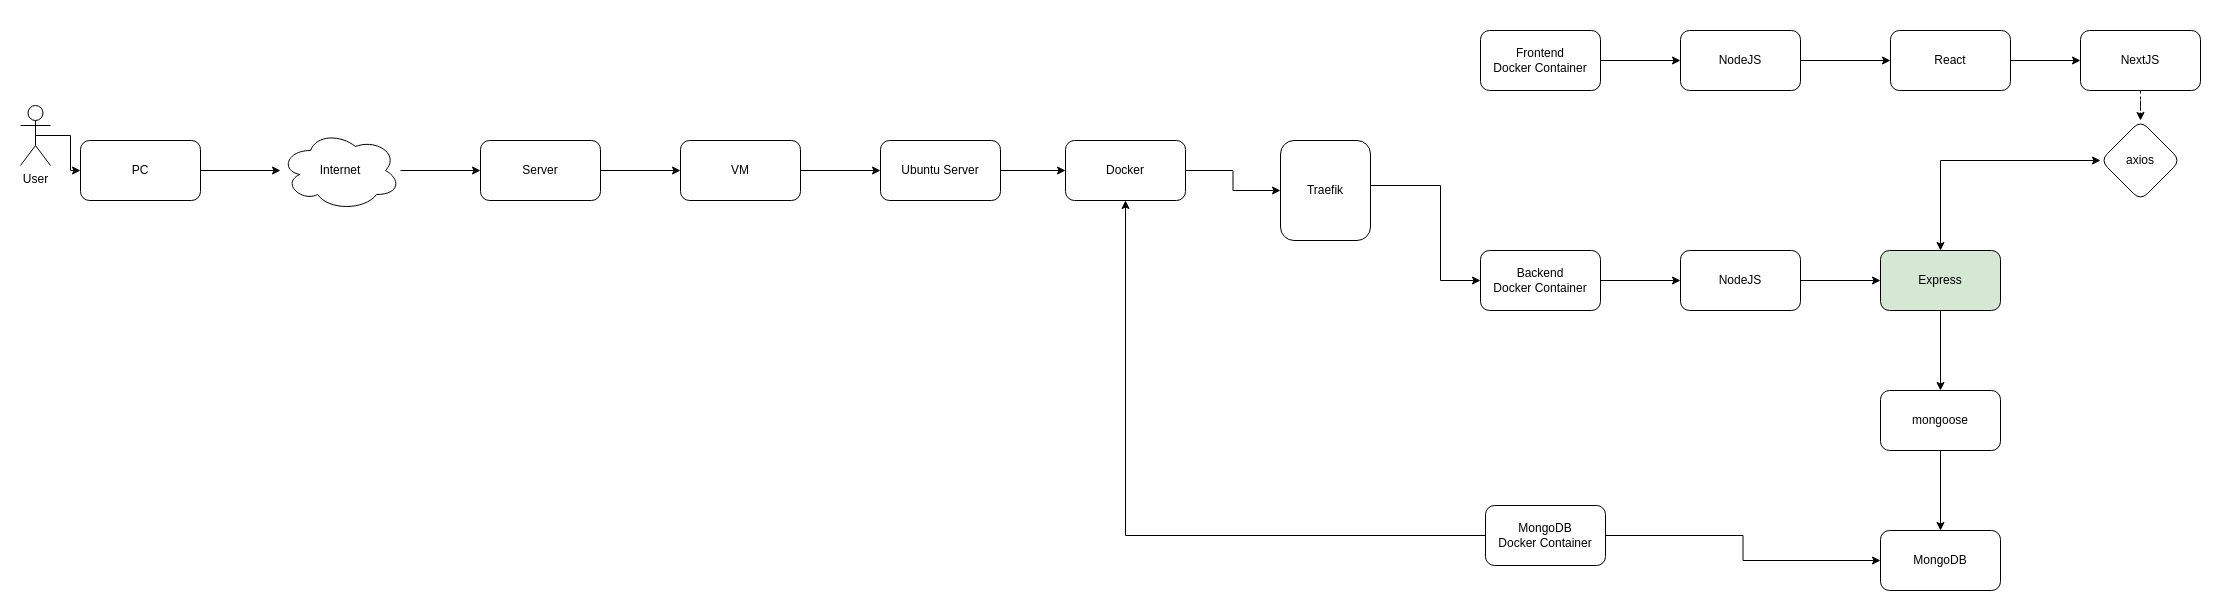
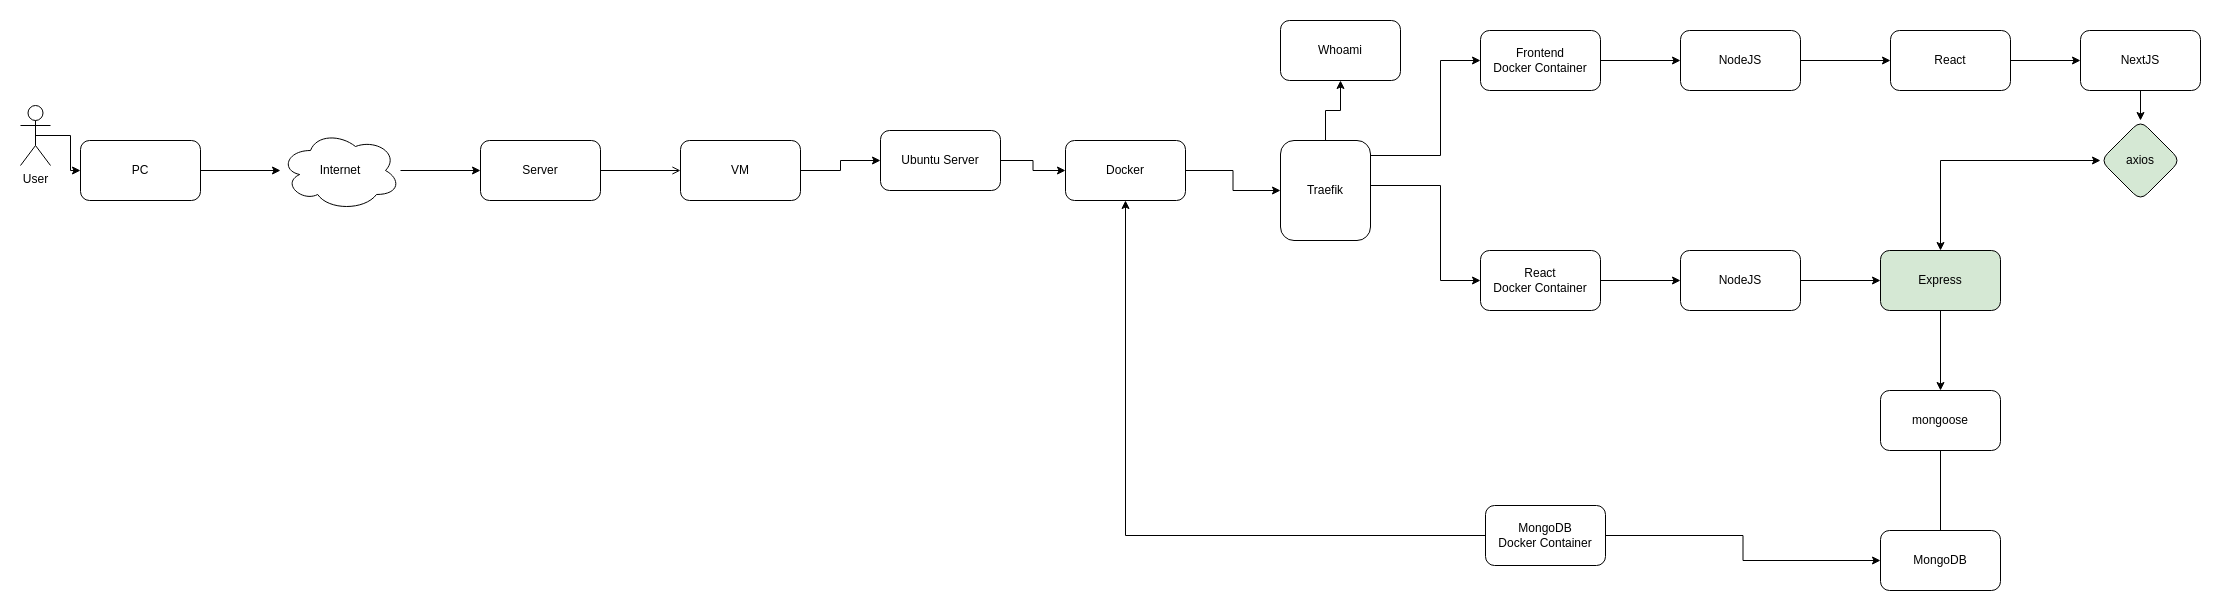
node "Whoami": added
edge "NextJS" -> "axios": style dashed -> solid
edge "Traefik" -> "Whoami": added
edge "Traefik" -> "Frontend Docker Container": added
node "axios": fillcolor #ffffff -> #d5e8d4
edge "Server" -> "VM": arrowhead classic -> open
node "Ubuntu Server": moved (941, 171) -> (941, 161)
node "Backend Docker Container": label "Backend Docker Container" -> "React Docker Container"
edge "mongoose" -> "MongoDB": arrowhead classic -> none
